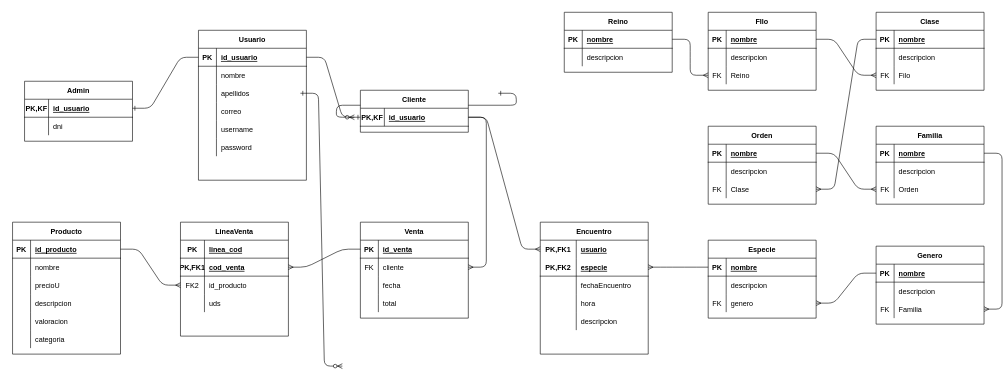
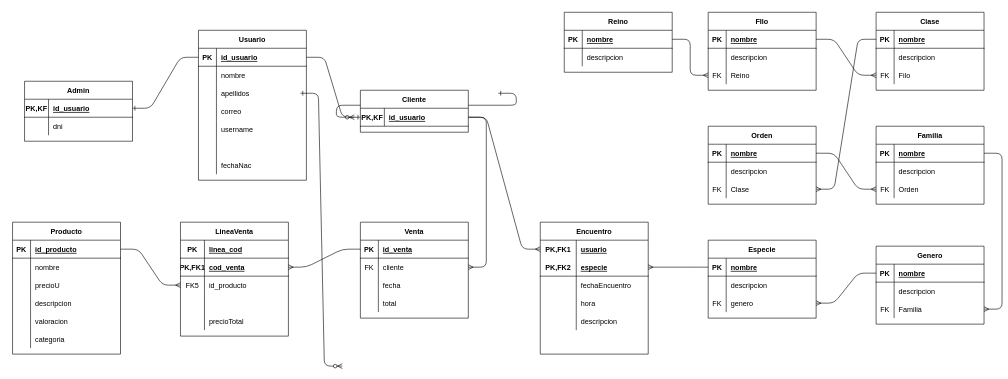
node "password": removed
node "fechaNac": added
node "FK2": label "FK2" -> "FK5"
node "uds": removed
node "precioTotal": added
